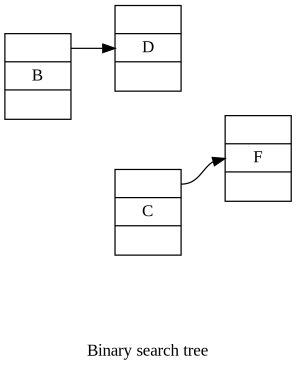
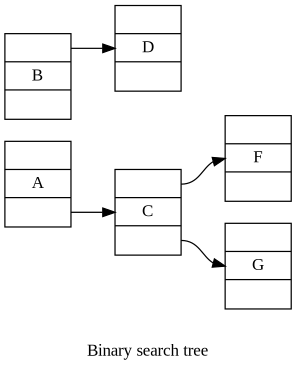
node "A": added
node "G": added
